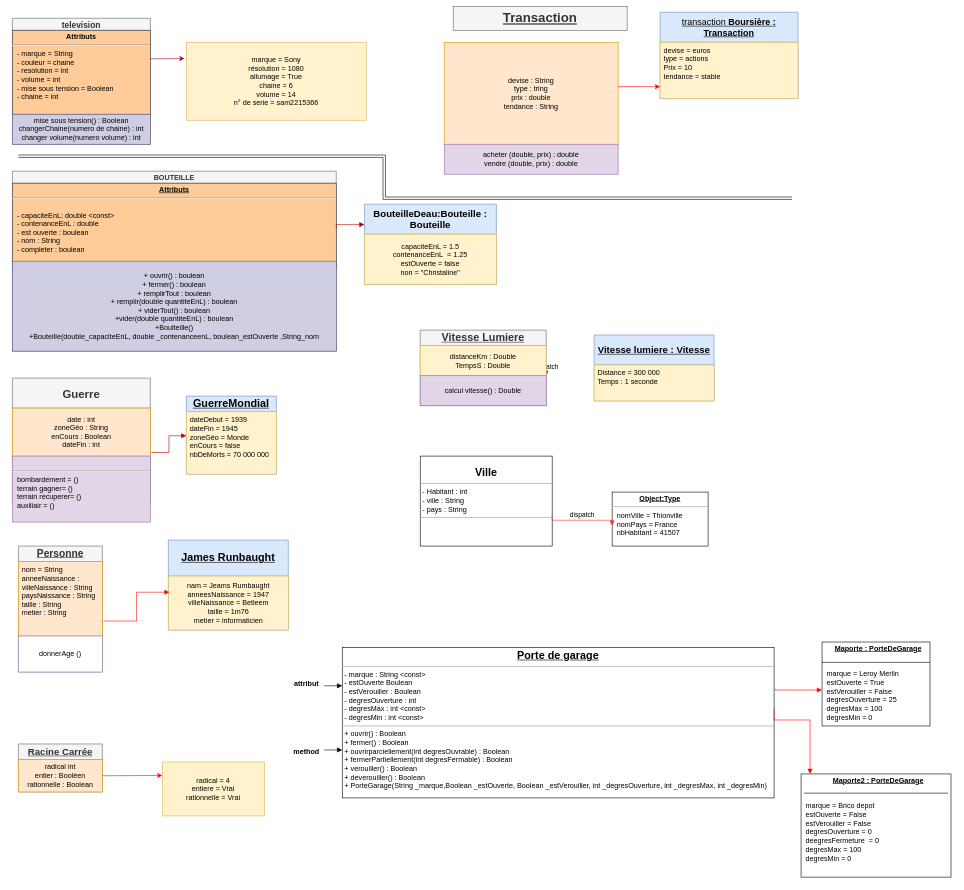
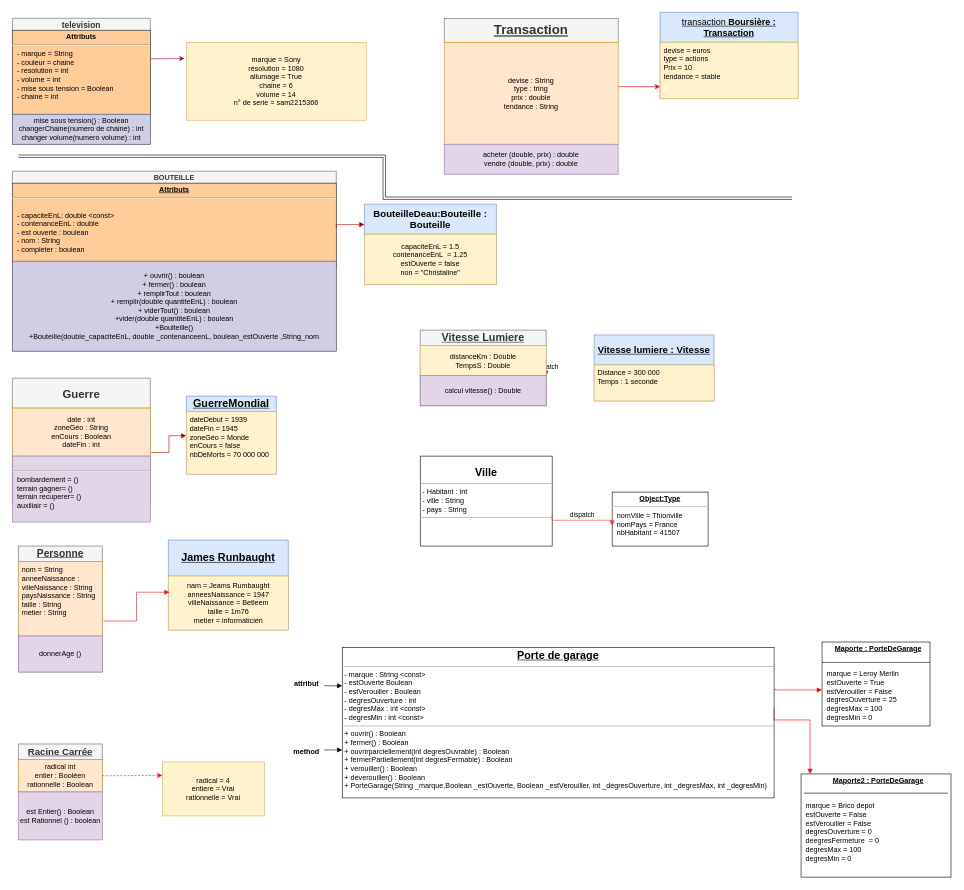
node "Transaction": moved (540, 18) -> (531, 30)
node "donnerAge ()": fillcolor #ffffff -> #e1d5e7
edge "radical int entier : Booléen rationnelle : Boolean" -> "radical = 4 entiere = Vrai rationnelle = Vrai": style solid -> dashed
node "est Entier() : Boolean est Rationnel () : boolean": added
